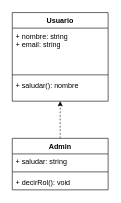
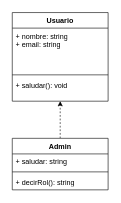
node "+ saludar(): nombre": label "+ saludar(): nombre" -> "+ saludar(): void"
node "+ decirRol(): void": label "+ decirRol(): void" -> "+ decirRol(): string"
